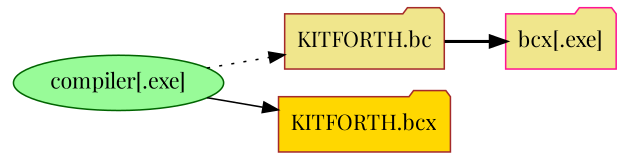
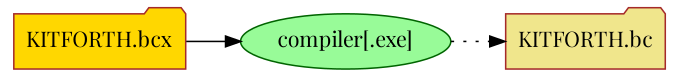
node "bcx[.exe]": removed
edge "compiler[.exe]" -> "KITFORTH.bcx": reversed
